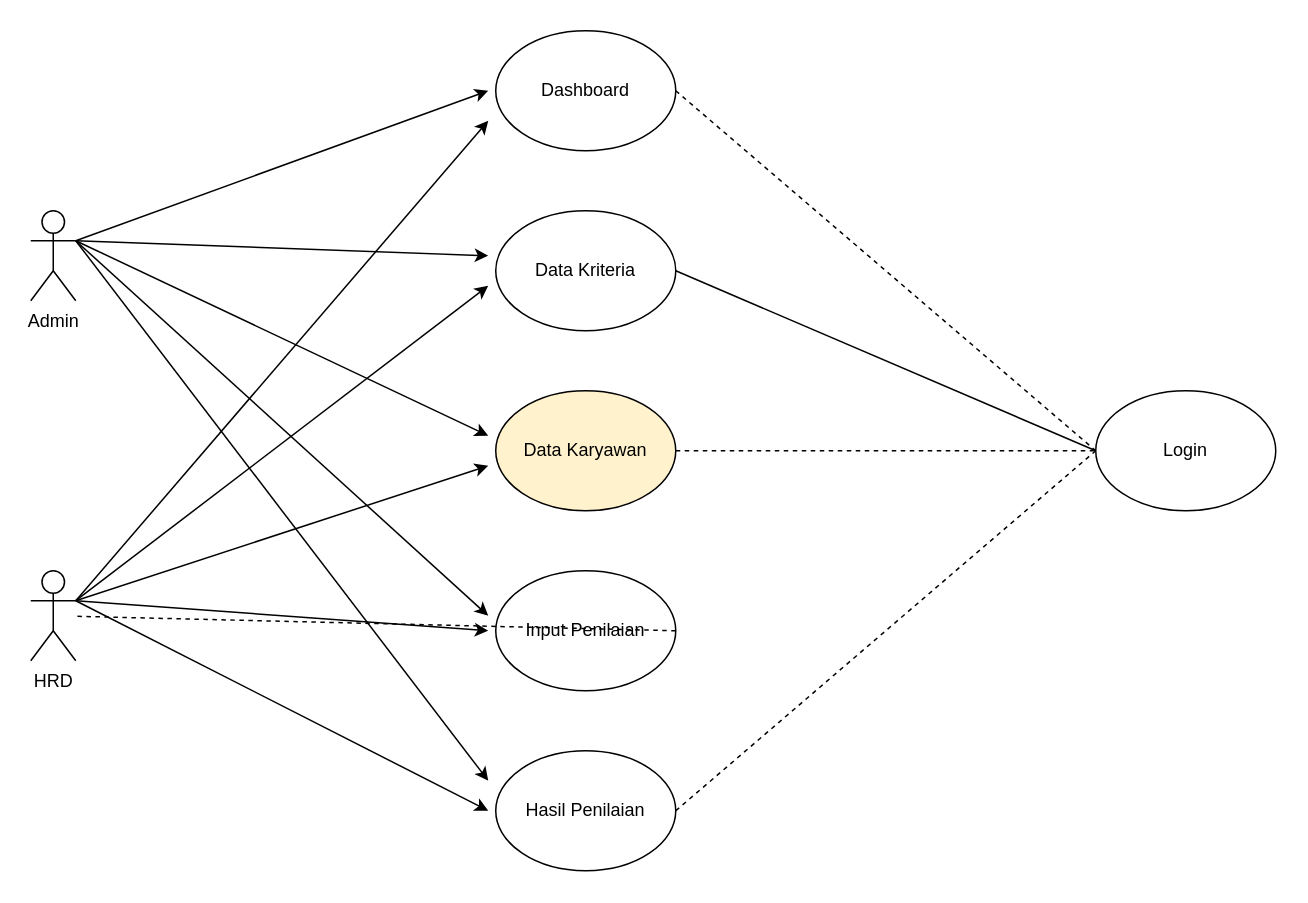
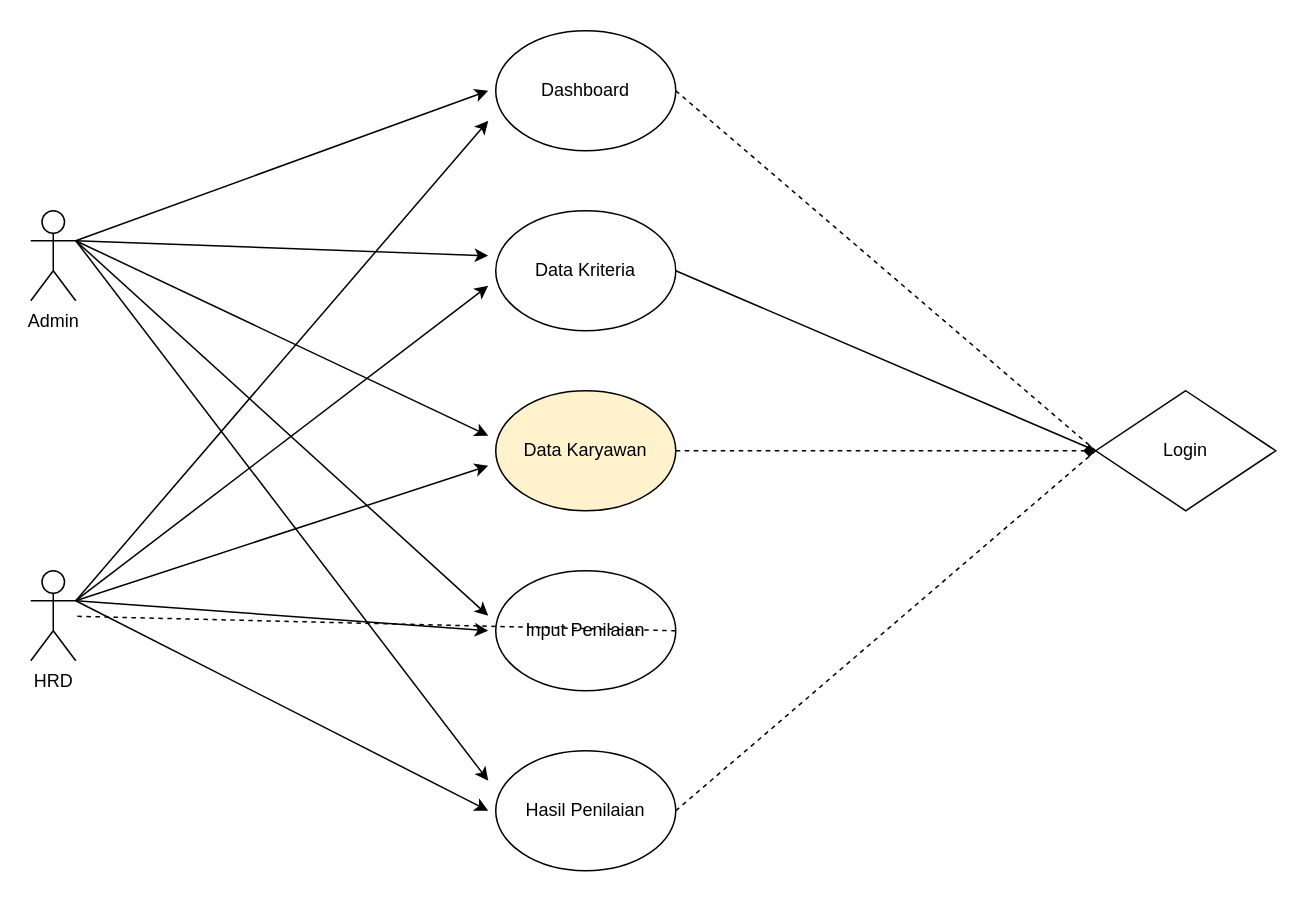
edge "Data Karyawan" -- "Login": arrowhead none -> diamond
node "Login": shape ellipse -> diamond
